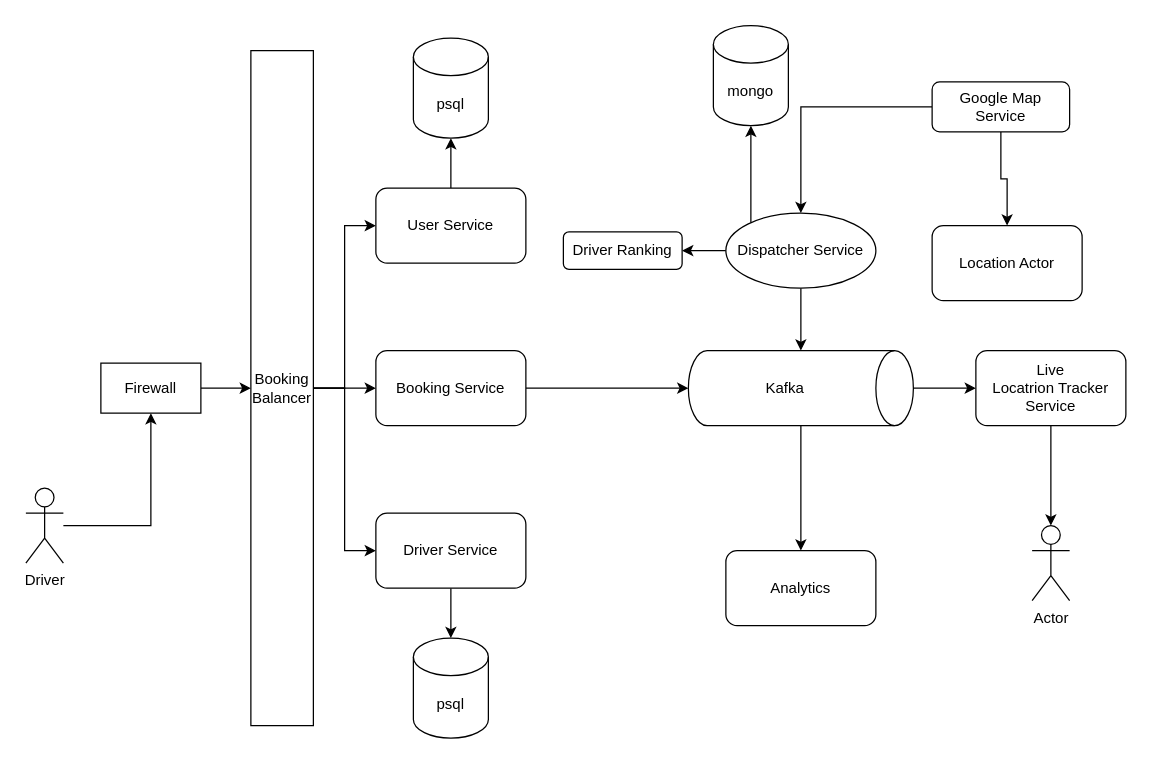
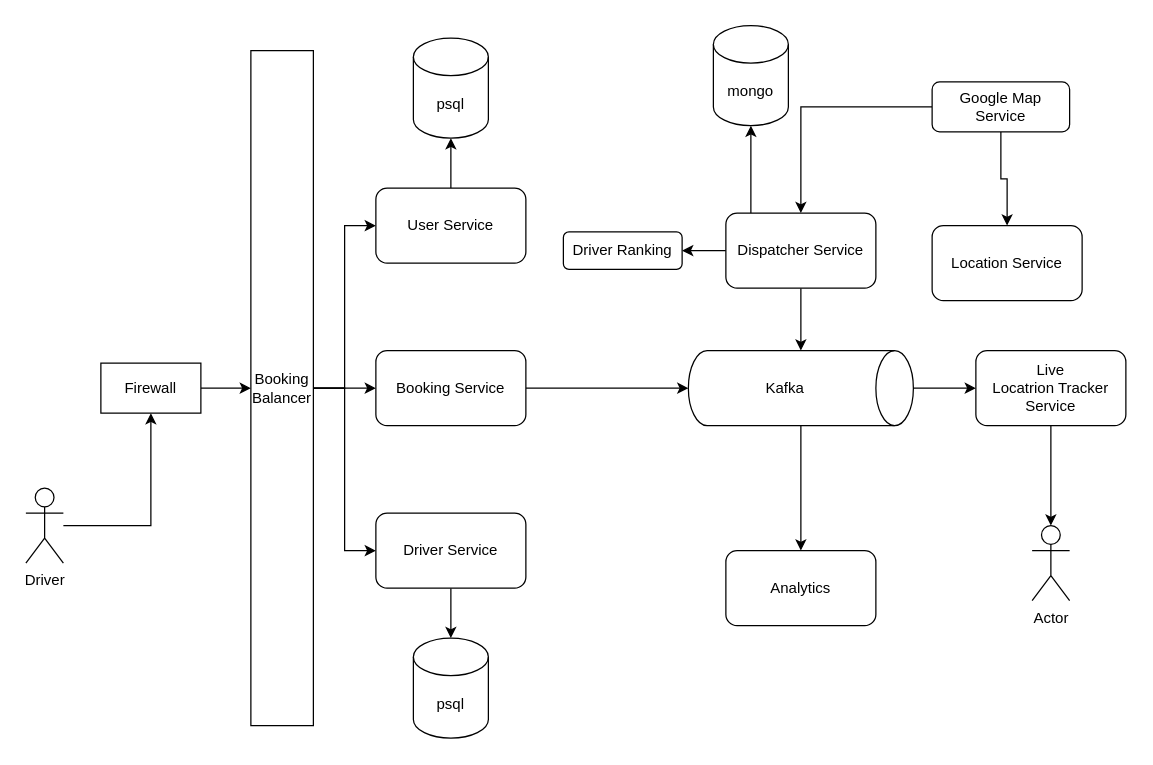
node "Dispatcher Service": shape ellipse -> rounded rectangle
node "Location Actor": label "Location Actor" -> "Location Service"
